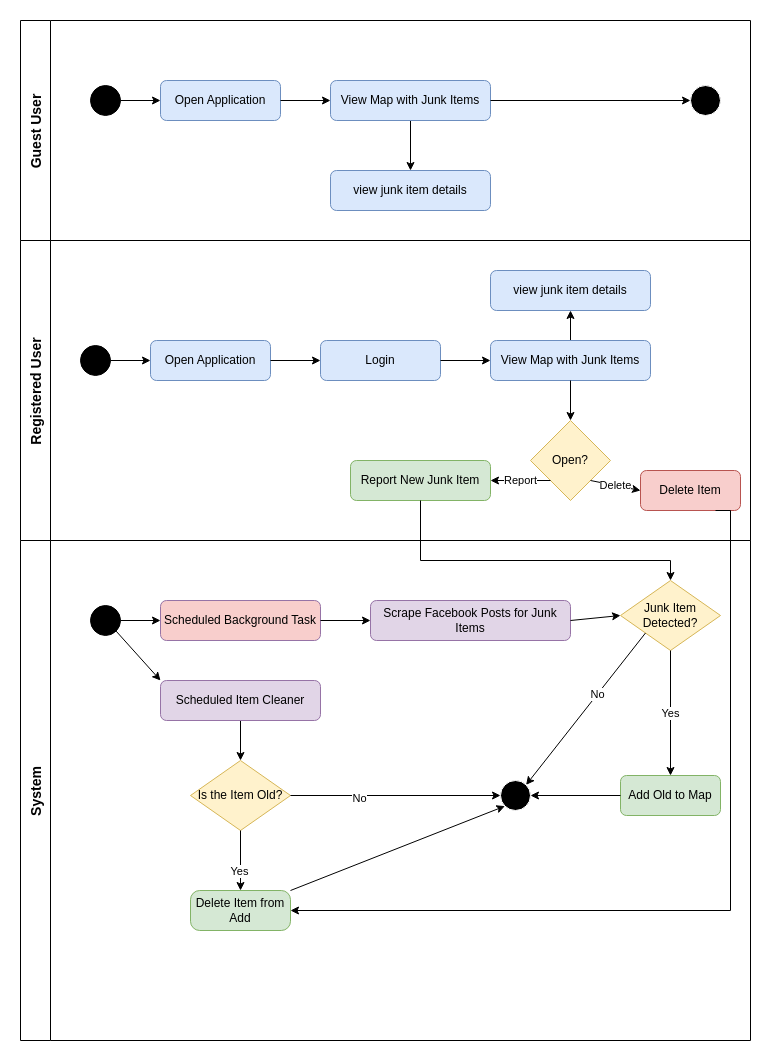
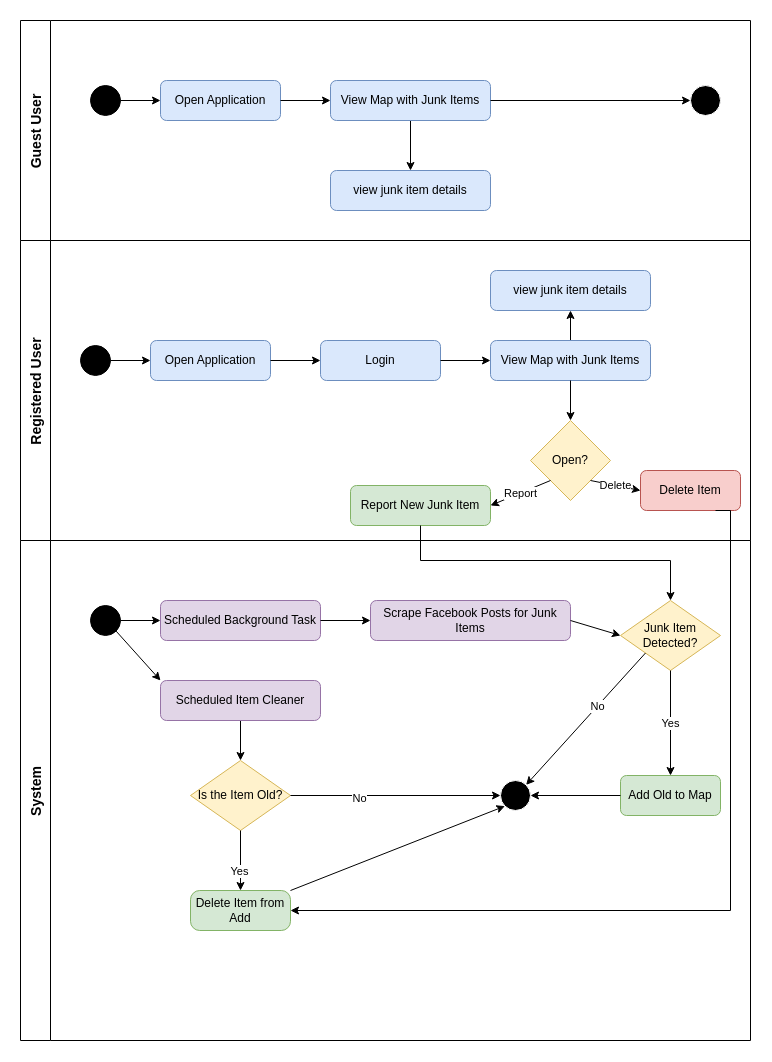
node "Report New Junk Item": moved (421, 481) -> (421, 506)
node "Junk Item Detected?": moved (671, 616) -> (671, 636)
node "Scheduled Background Task": fillcolor #f8cecc -> #e1d5e7
